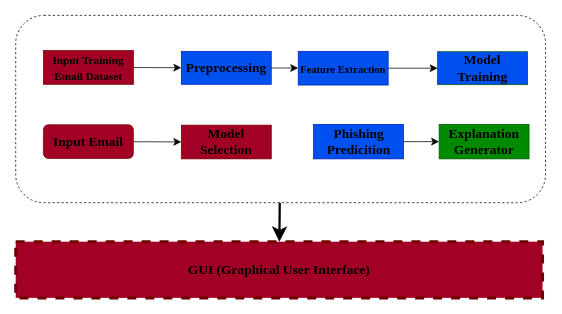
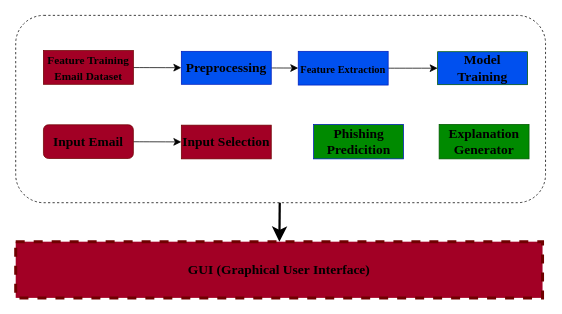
node "Input Training Email Dataset": label "Input Training Email Dataset" -> "Feature Training Email Dataset"
node "Model Selection": label "Model Selection" -> "Input Selection"
node "Phishing Predicition": fillcolor #0050ef -> #008a00
edge "Phishing Predicition" -> "Explanation Generator": removed
